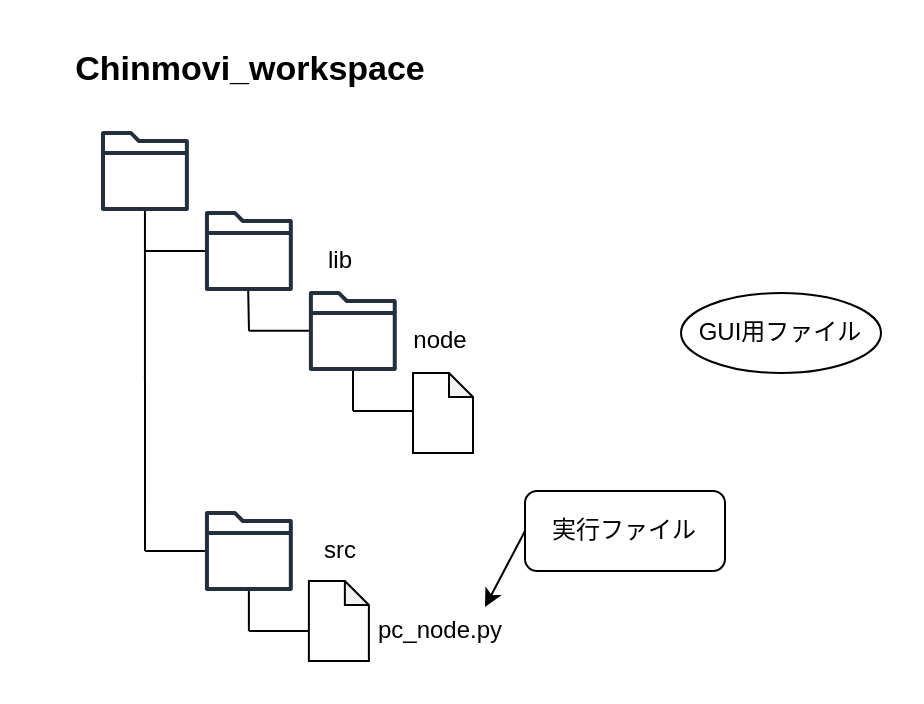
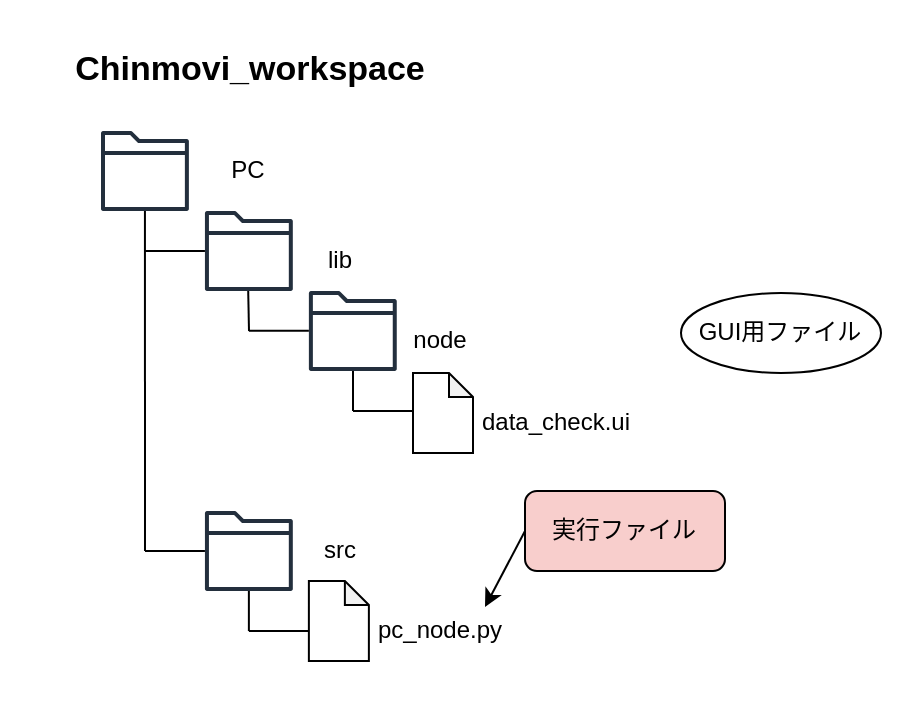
node "PC": added
node "data_check.ui": added
node "実行ファイル": fillcolor #ffffff -> #f8cecc
